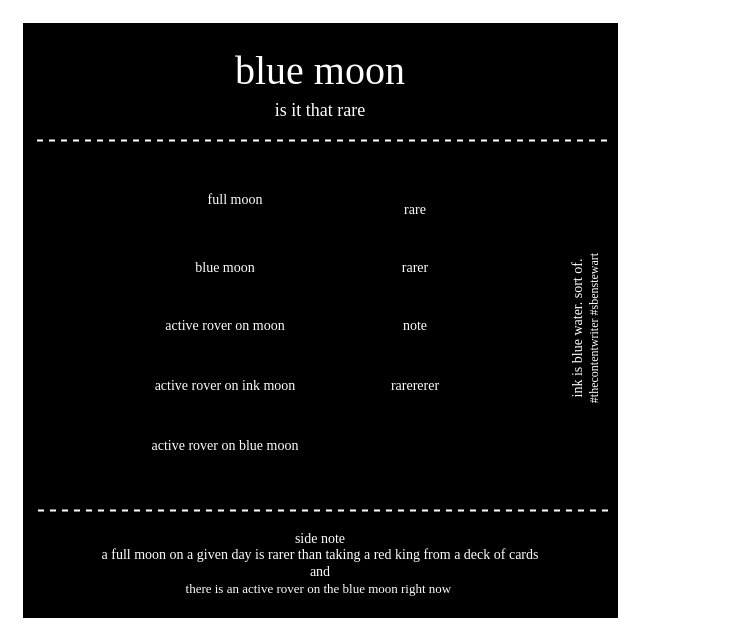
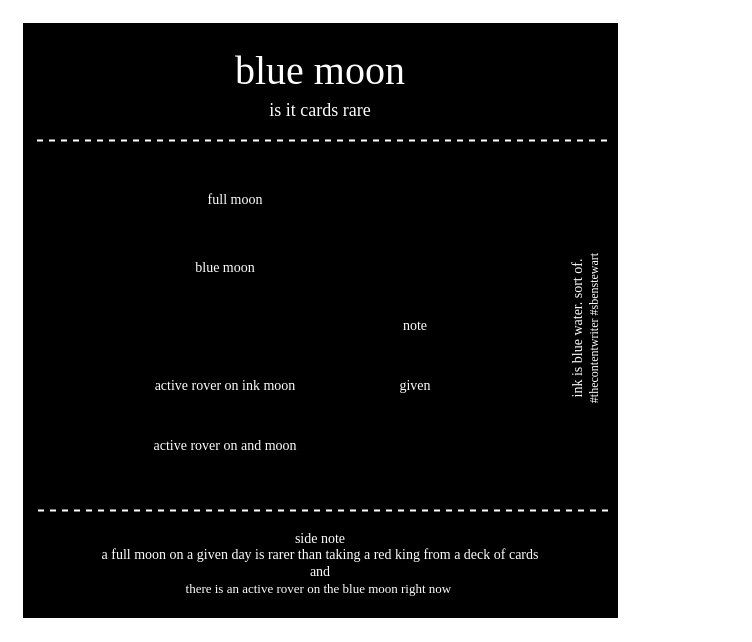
node "is it that rare": label "is it that rare" -> "is it cards rare"
node "rare": removed
node "rarer": removed
node "active rover on moon": removed
node "rarererer": label "rarererer" -> "given"
node "active rover on blue moon": label "active rover on blue moon" -> "active rover on and moon"
